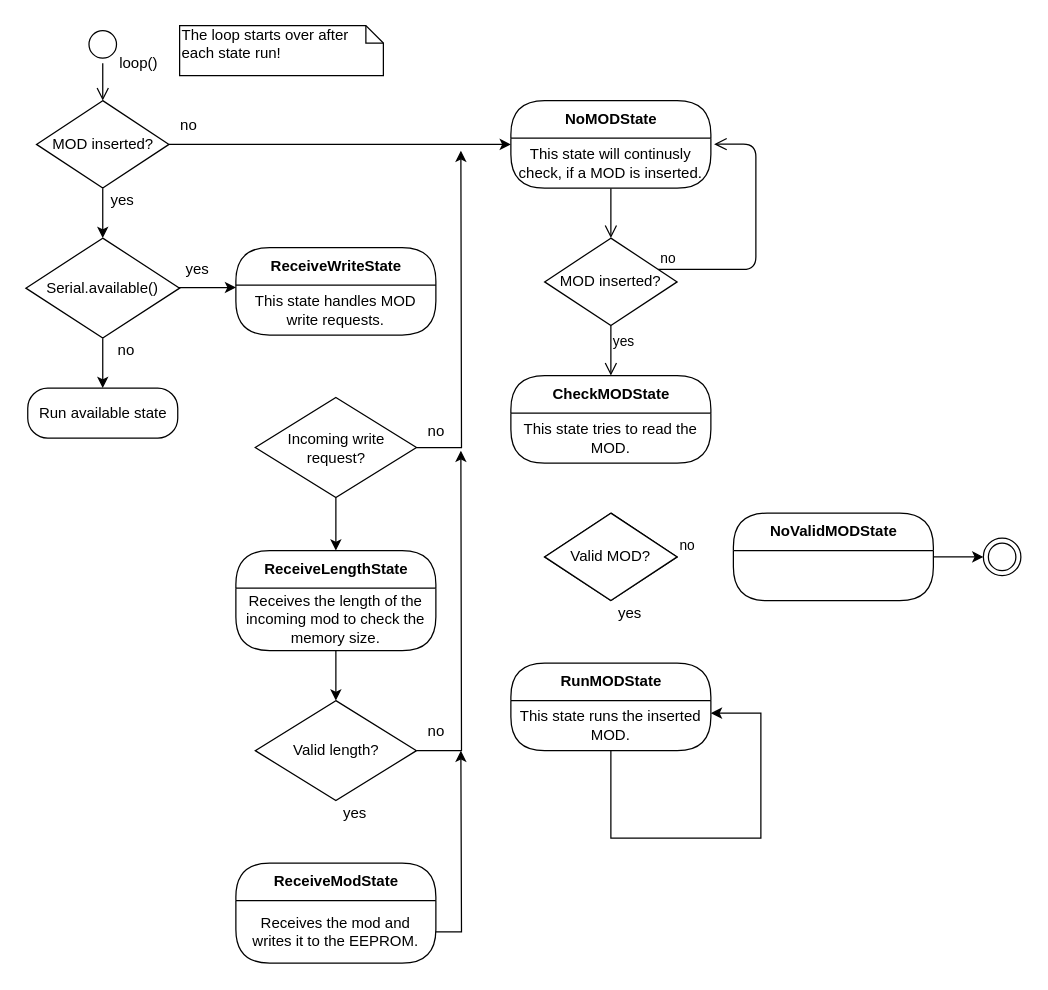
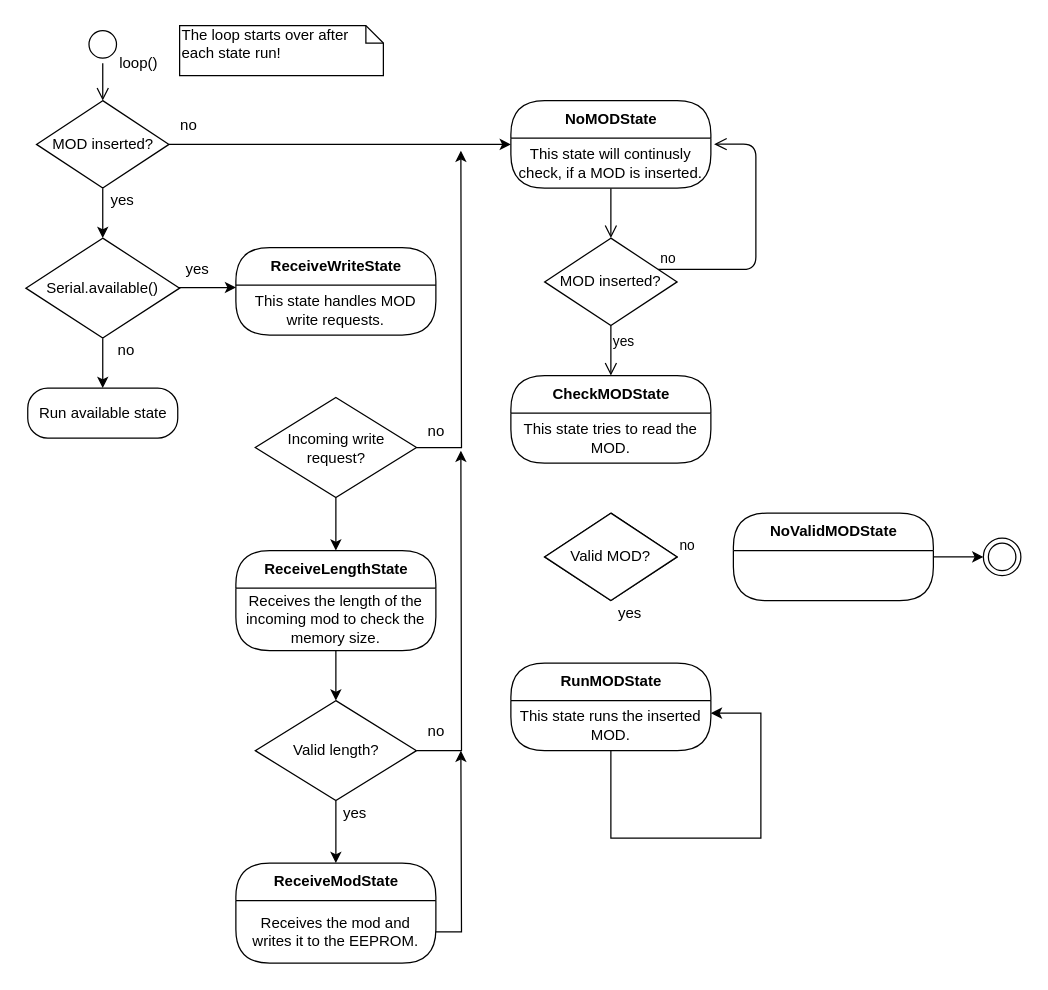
edge "Valid length?" -> "ReceiveModState": added
